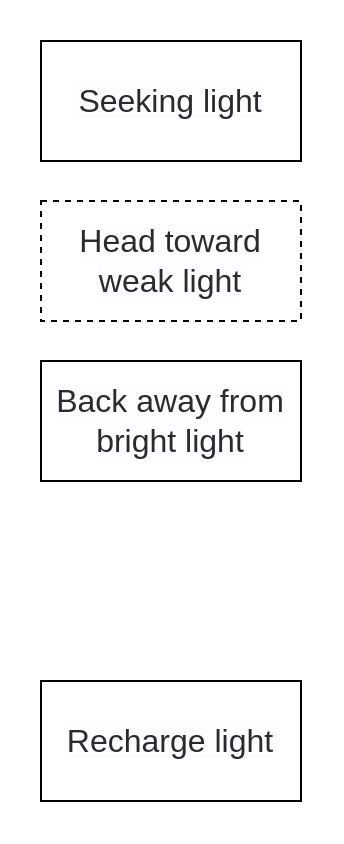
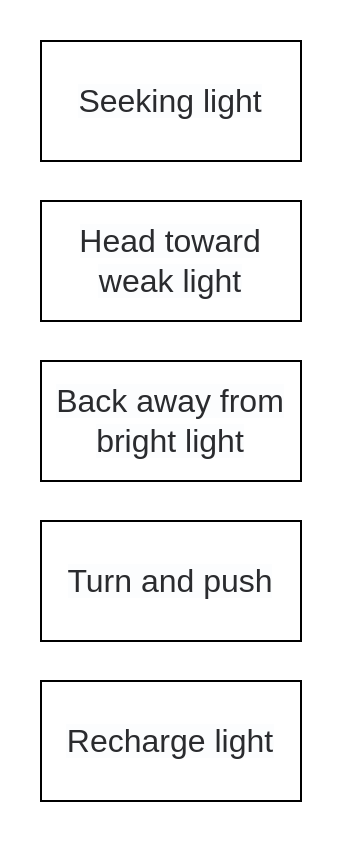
node "Head toward weak light": style dashed -> solid
node "Turn and push": added
